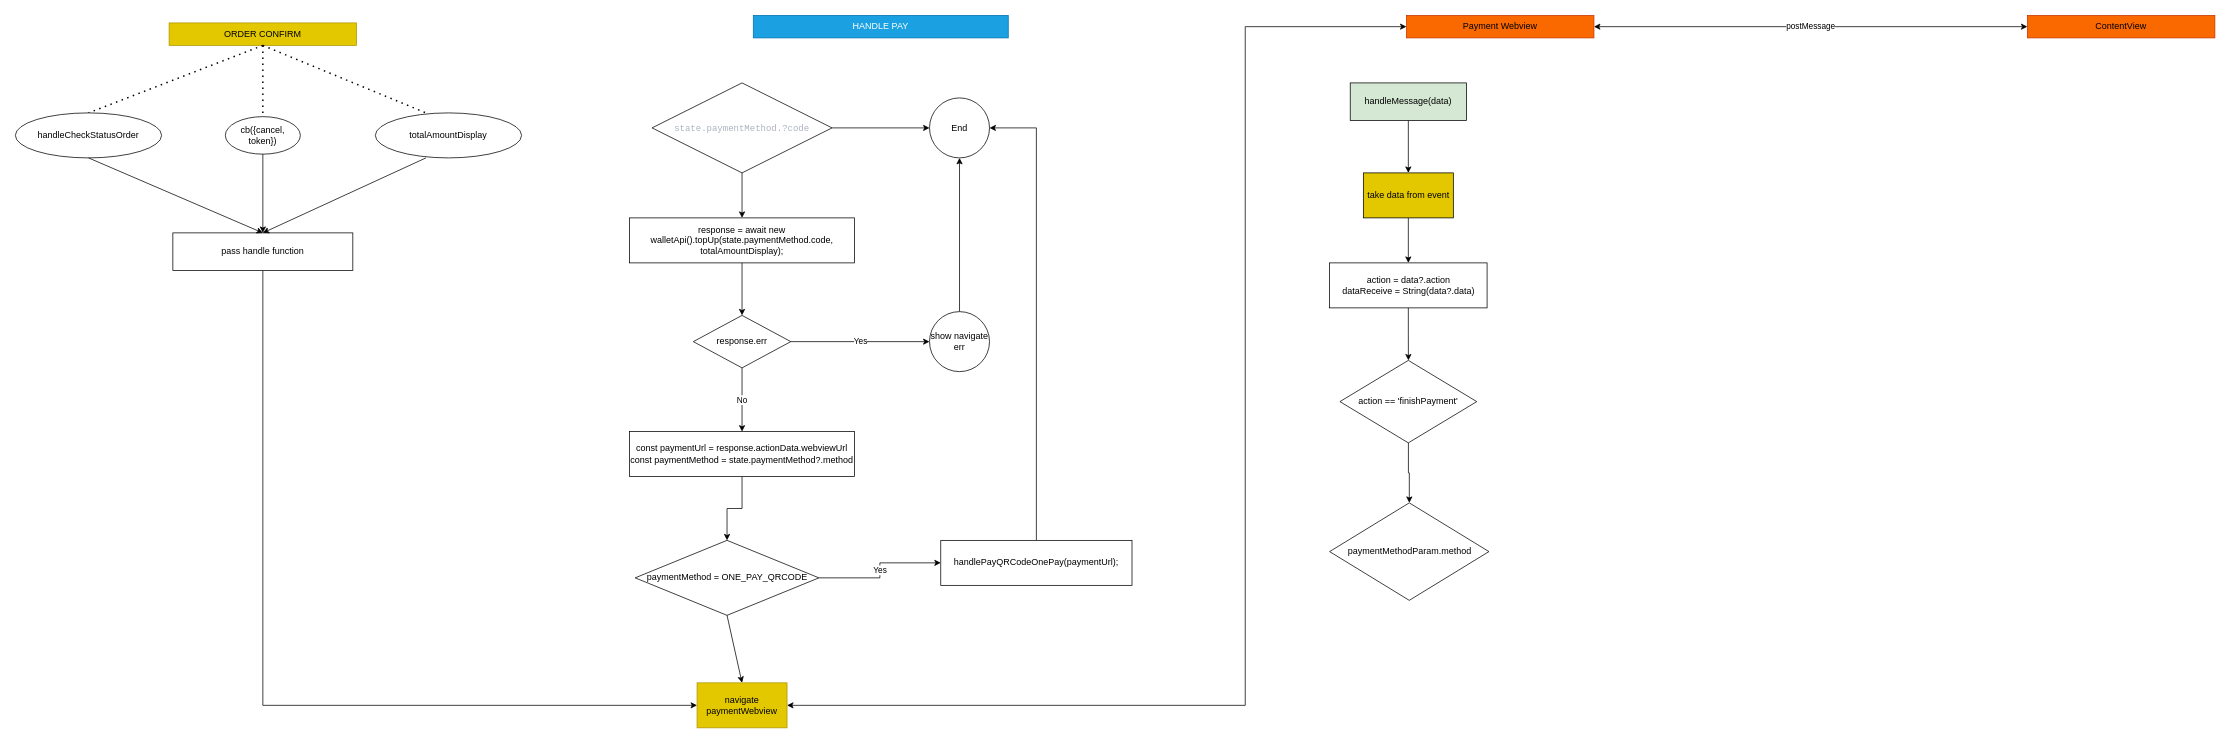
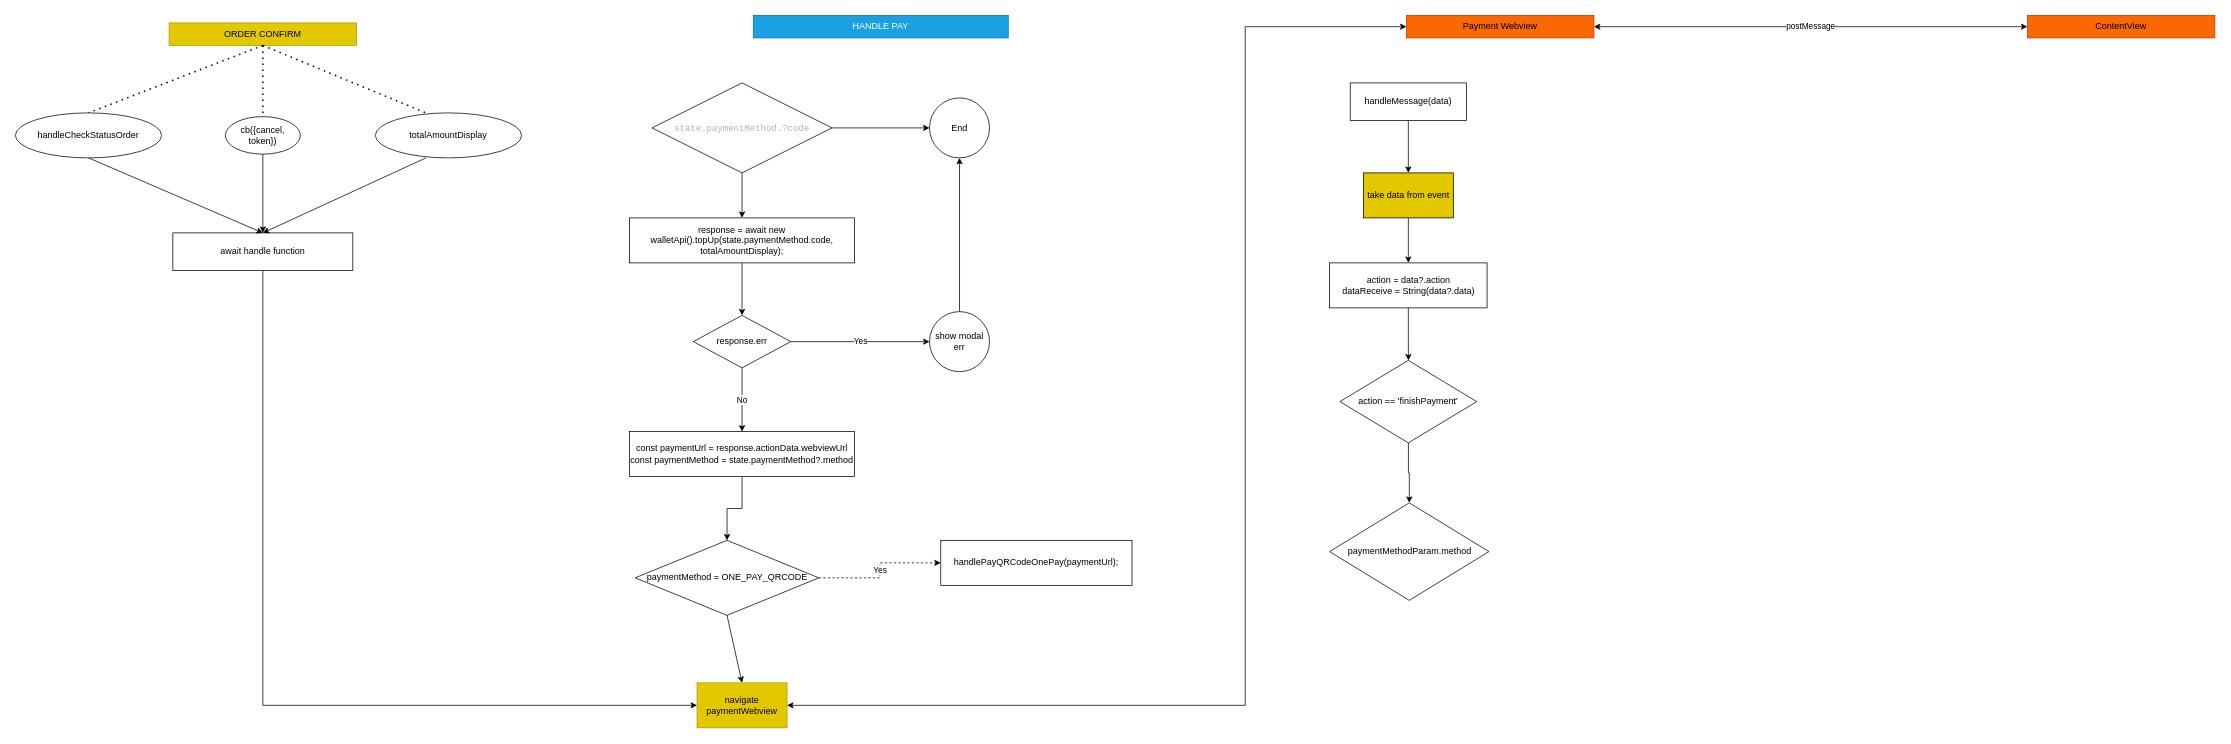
node "handleMessage(data)": fillcolor #d5e8d4 -> #ffffff
node "pass handle function": label "pass handle function" -> "await handle function"
edge "handlePayQRCodeOnePay(paymentUrl);" -> "End": removed
node "show navigate err": label "show navigate err" -> "show modal err"
edge "paymentMethod = ONE_PAY_QRCODE" -> "handlePayQRCodeOnePay(paymentUrl);": style solid -> dashed
